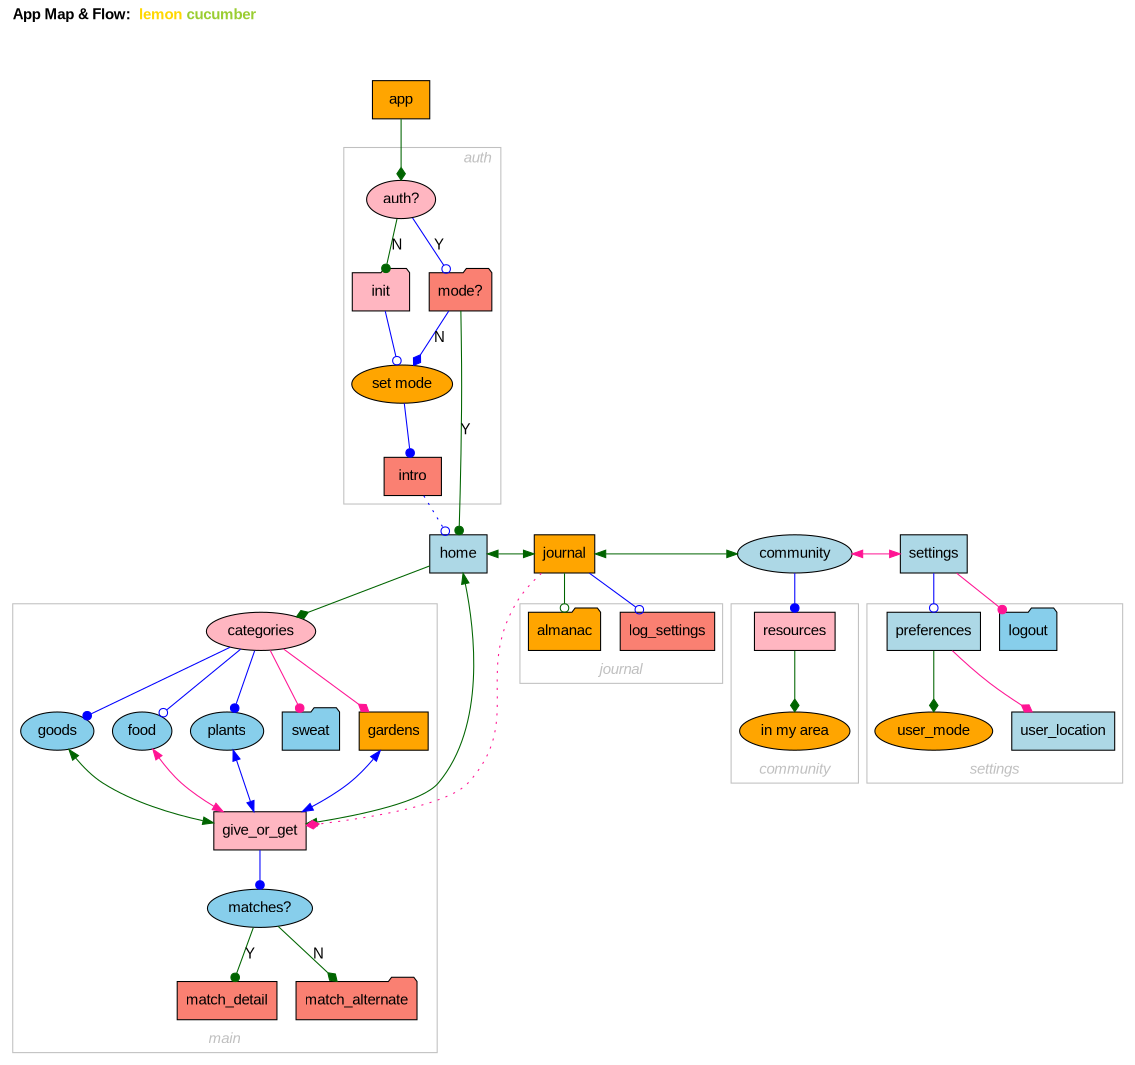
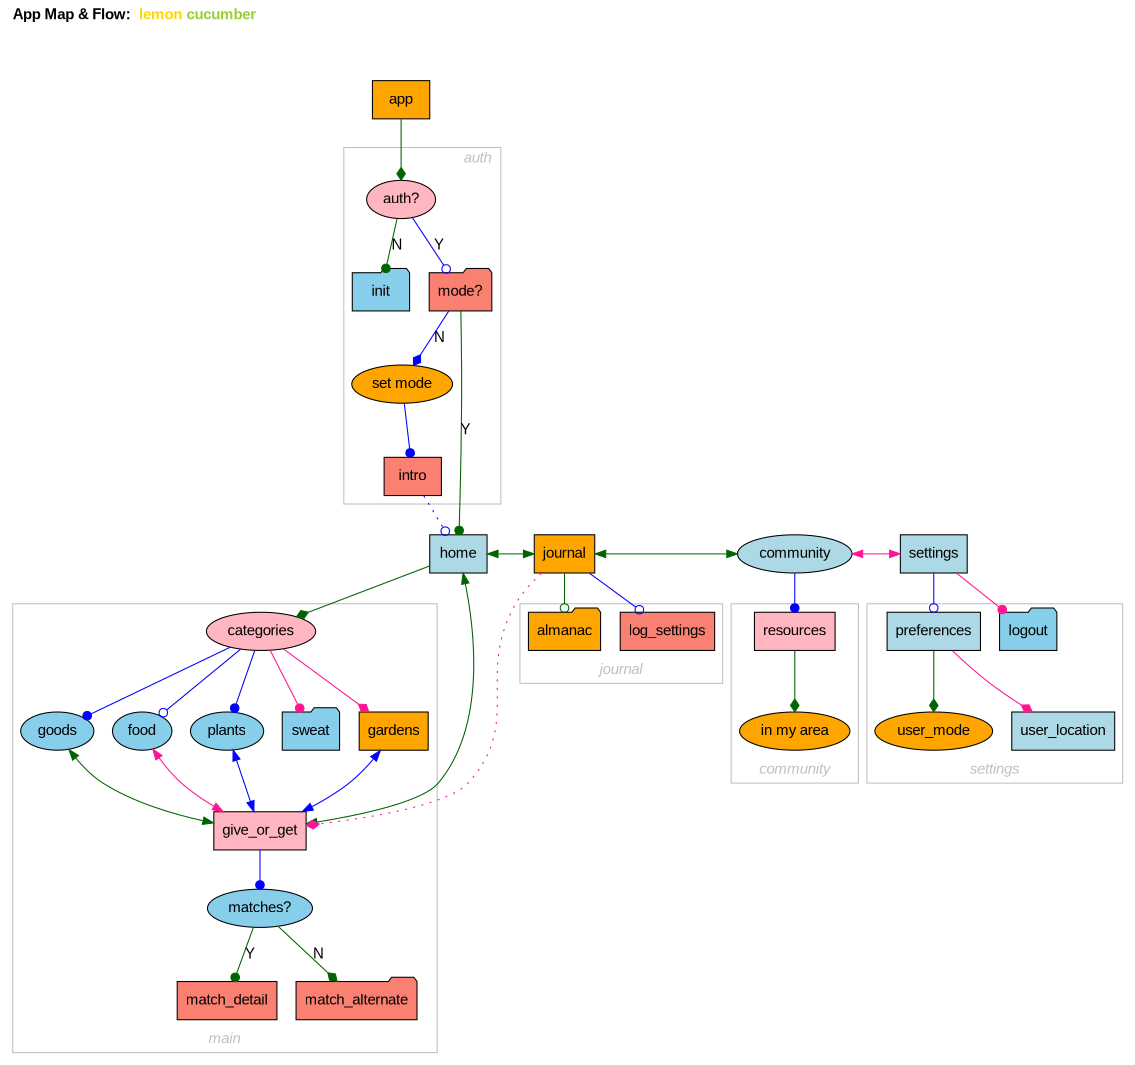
node "init": fillcolor lightpink -> skyblue
edge "init" -> "set mode": removed
